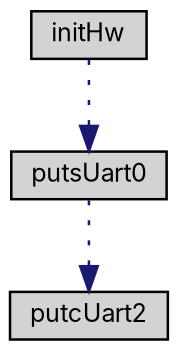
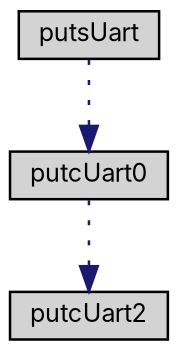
node "initHw": label "initHw" -> "putsUart"
node "putsUart0": label "putsUart0" -> "putcUart0"
